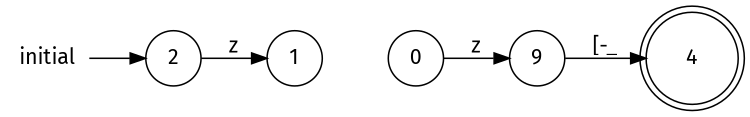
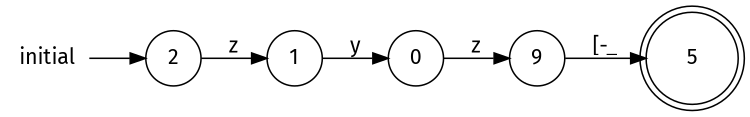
edge "1" -> "0": added, label "y"
node "4": label "4" -> "5"
